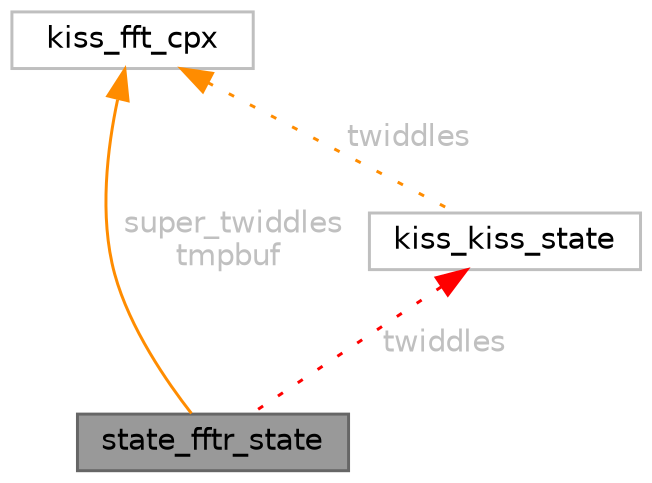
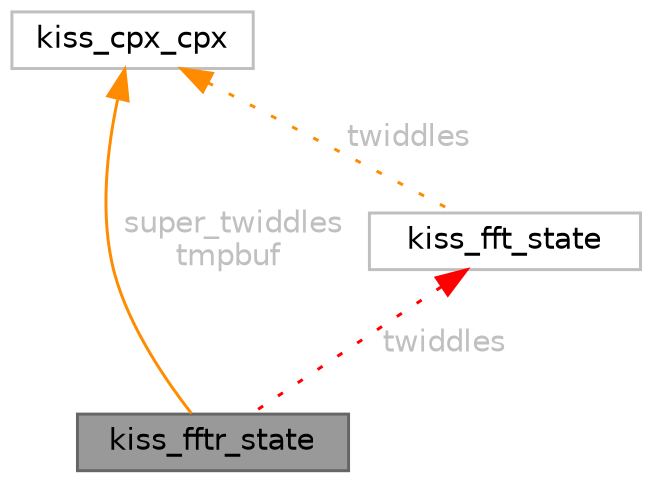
node "kiss_fft_cpx": label "kiss_fft_cpx" -> "kiss_cpx_cpx"
node "kiss_kiss_state": label "kiss_kiss_state" -> "kiss_fft_state"
node "state_fftr_state": label "state_fftr_state" -> "kiss_fftr_state"
